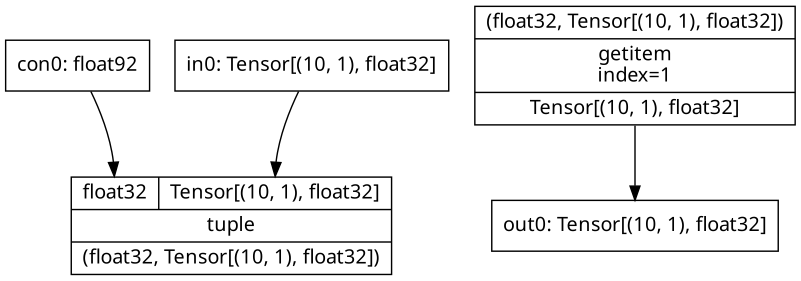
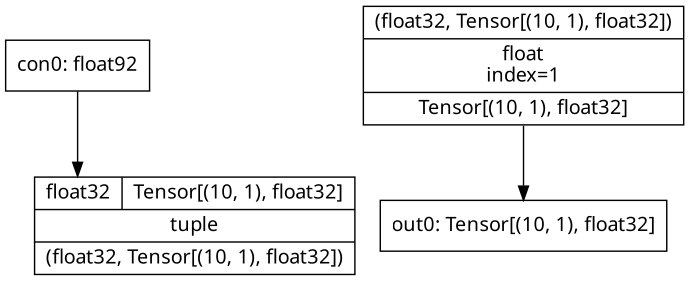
node "(float32, Tensor[(10, 1), float32])": text "getitem" -> "float"
node "in0: Tensor[(10, 1), float32]": removed
